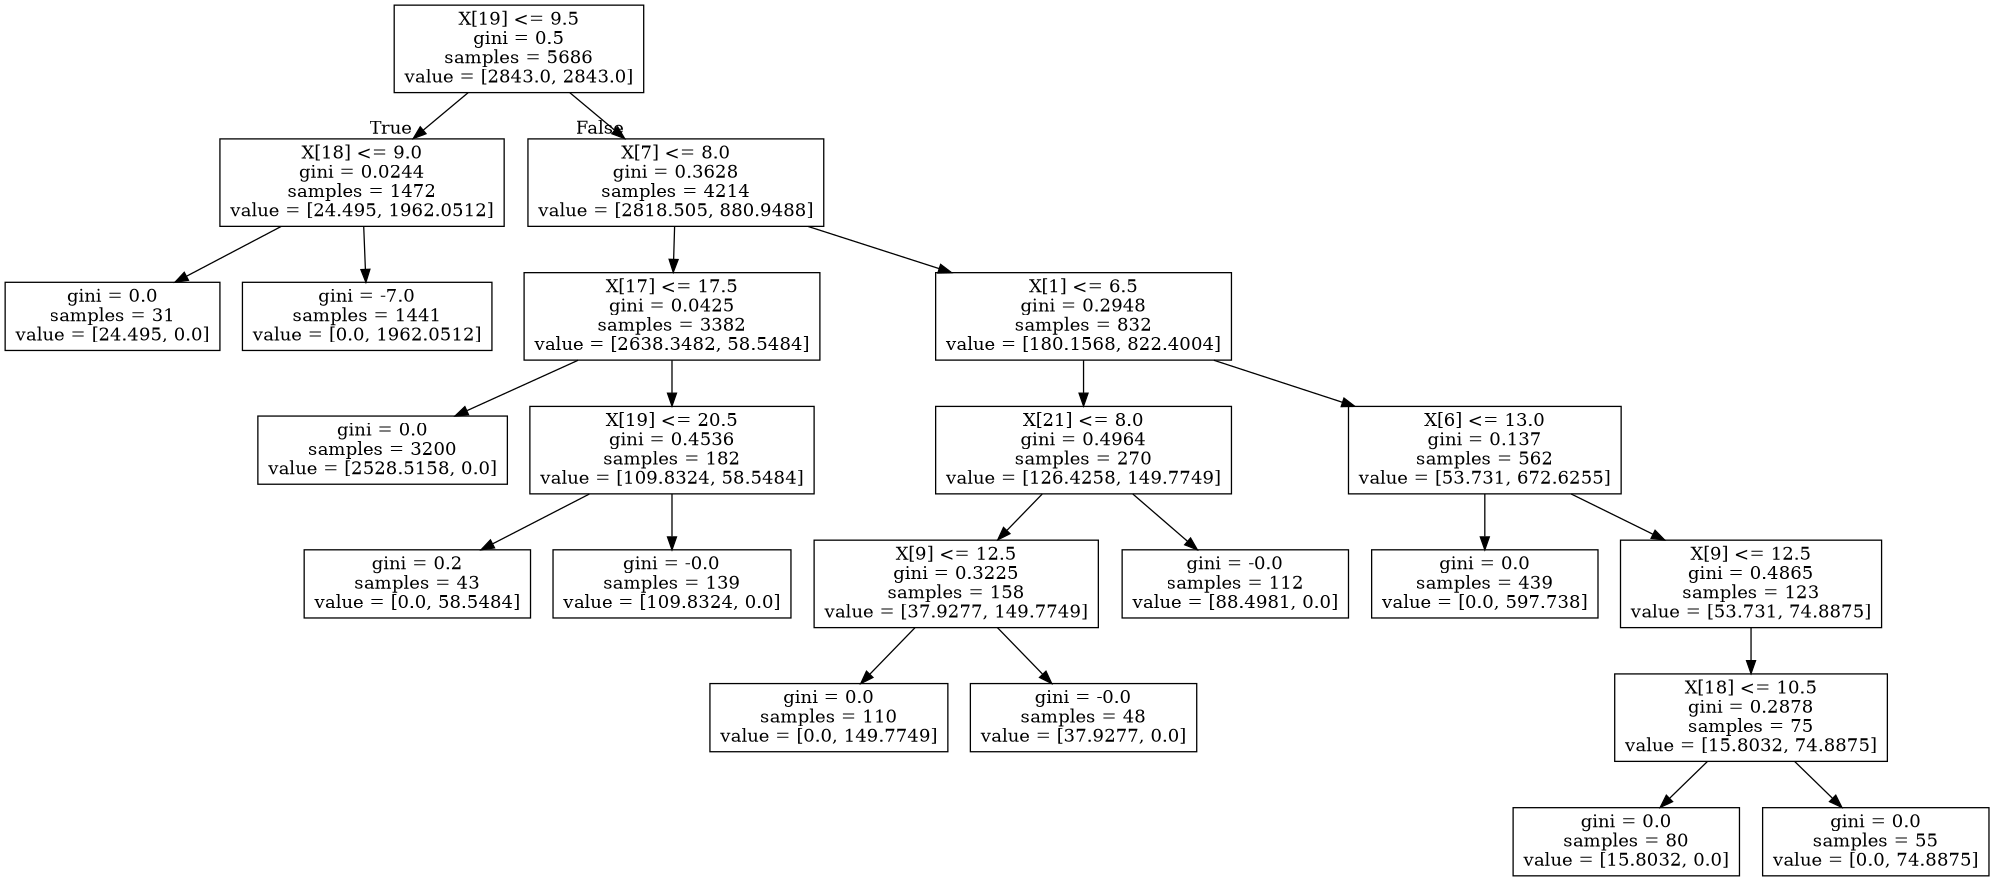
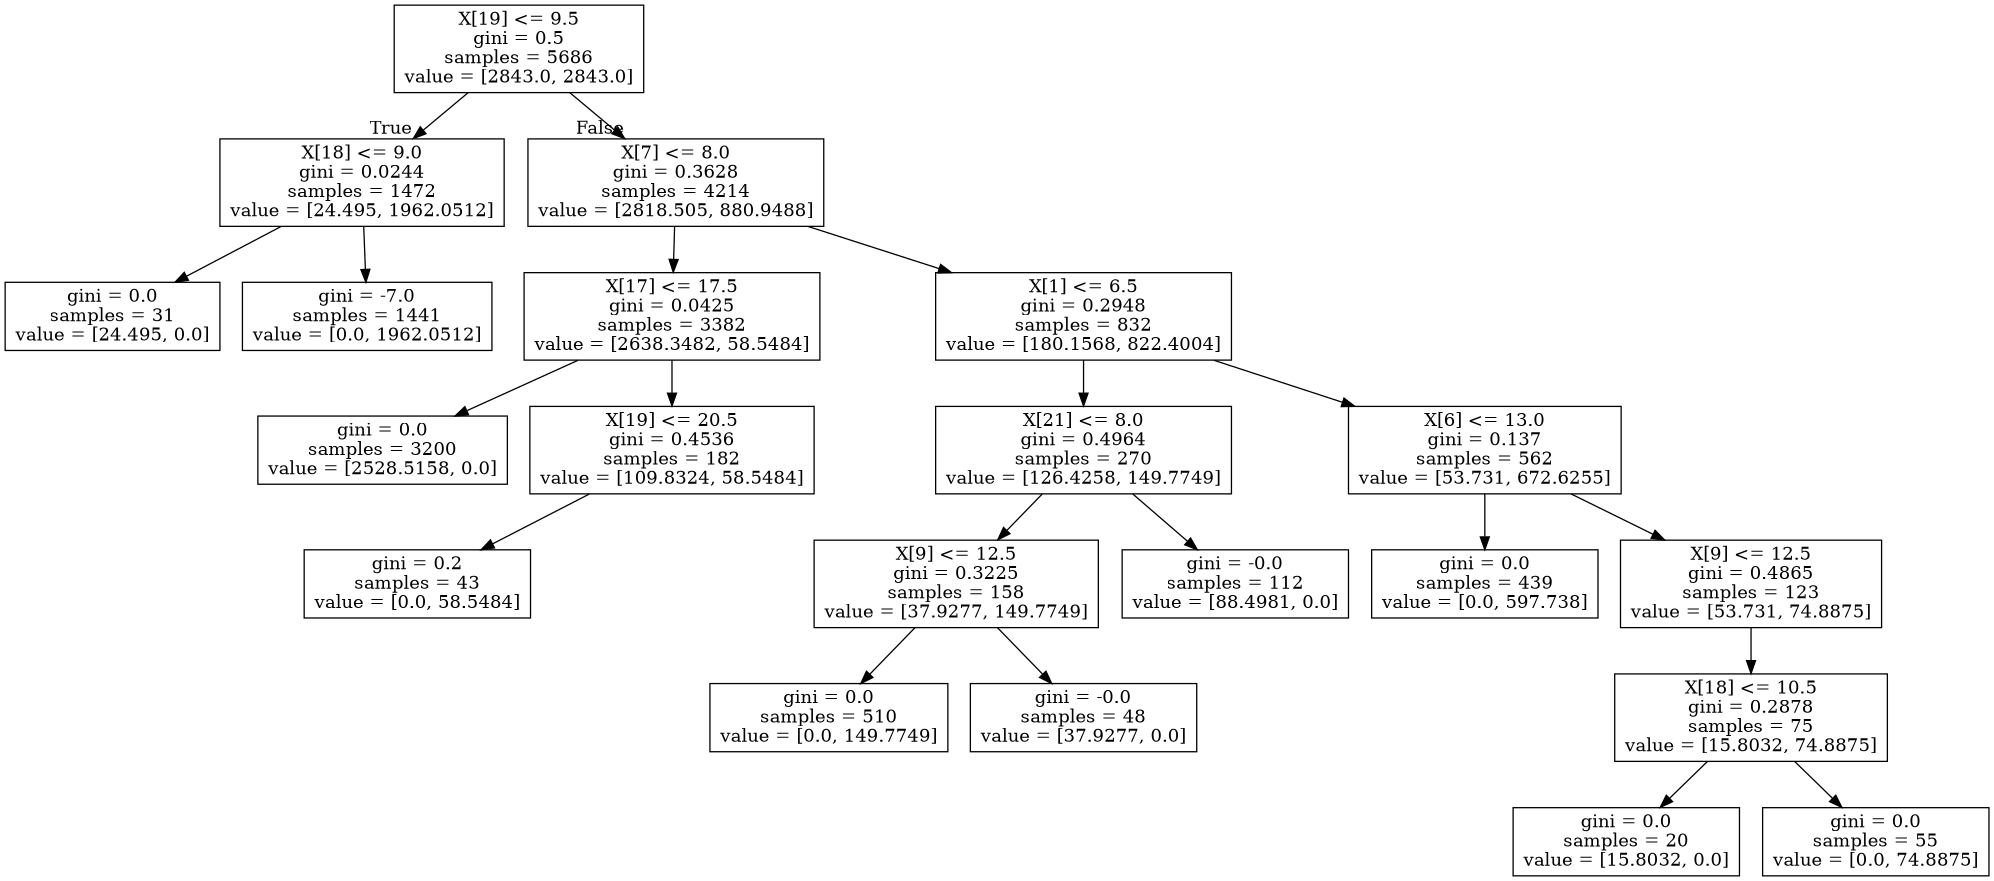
node "gini = -0.0 samples = 139 value = [109.8324, 0.0]": removed
node "gini = 0.0 samples = 110 value = [0.0, 149.7749]": label "gini = 0.0 samples = 110 value = [0.0, 149.7749]" -> "gini = 0.0 samples = 510 value = [0.0, 149.7749]"
node "gini = 0.0 samples = 80 value = [15.8032, 0.0]": label "gini = 0.0 samples = 80 value = [15.8032, 0.0]" -> "gini = 0.0 samples = 20 value = [15.8032, 0.0]"
